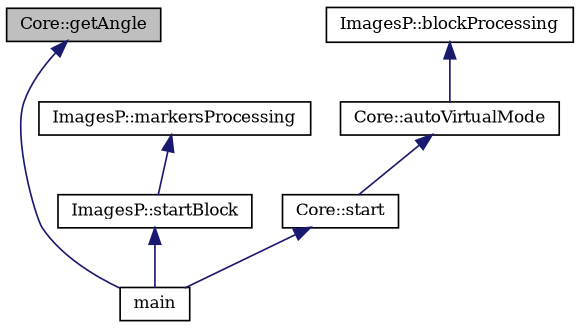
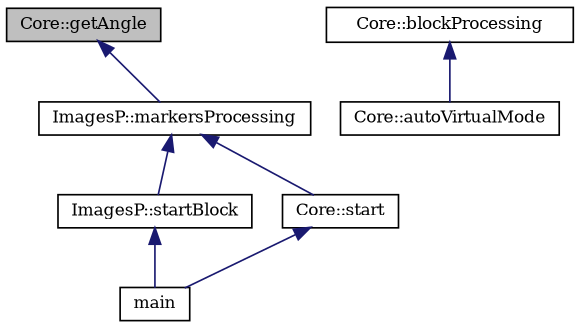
node "ImagesP::blockProcessing": label "ImagesP::blockProcessing" -> "Core::blockProcessing"
edge "Core::start" -> "Core::autoVirtualMode": now "Core::start" -> "ImagesP::markersProcessing"
edge "main" -> "Core::getAngle": now "ImagesP::markersProcessing" -> "Core::getAngle"
